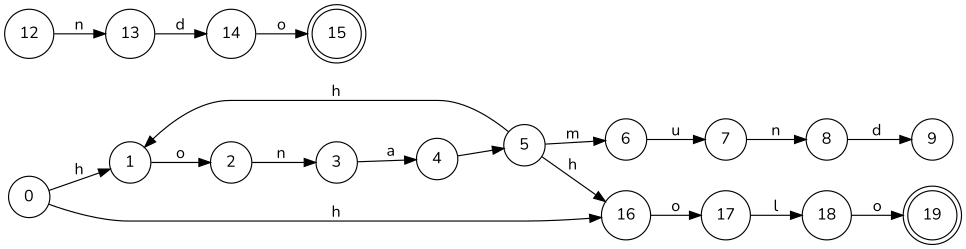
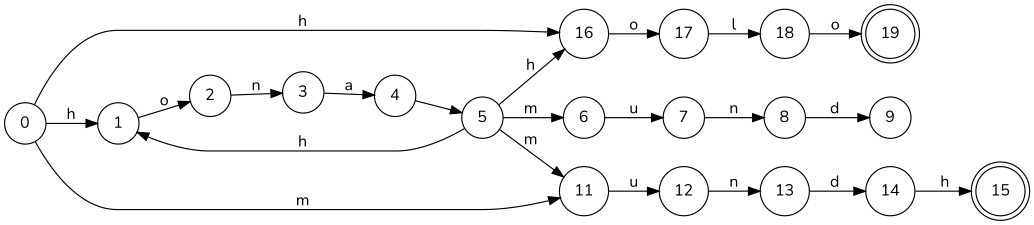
edge "14" -> "15": label "o" -> "h"
node "11": added
